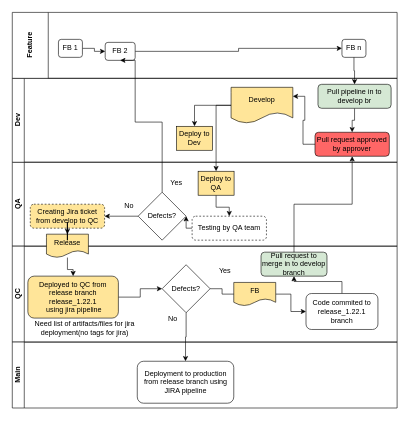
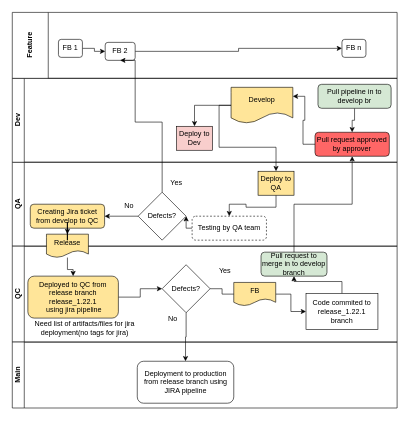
edge "FB n" -> "Pull pipeline in to develop br": removed
node "Deploy to Dev": fillcolor #ffe599 -> #f8cecc
node "Deploy to QA": moved (216, 183) -> (276, 183)
node "Creating Jira ticket from develop to QC": style dashed -> solid
node "Code commited to release_1.22.1 branch": shape rounded rectangle -> rectangle
